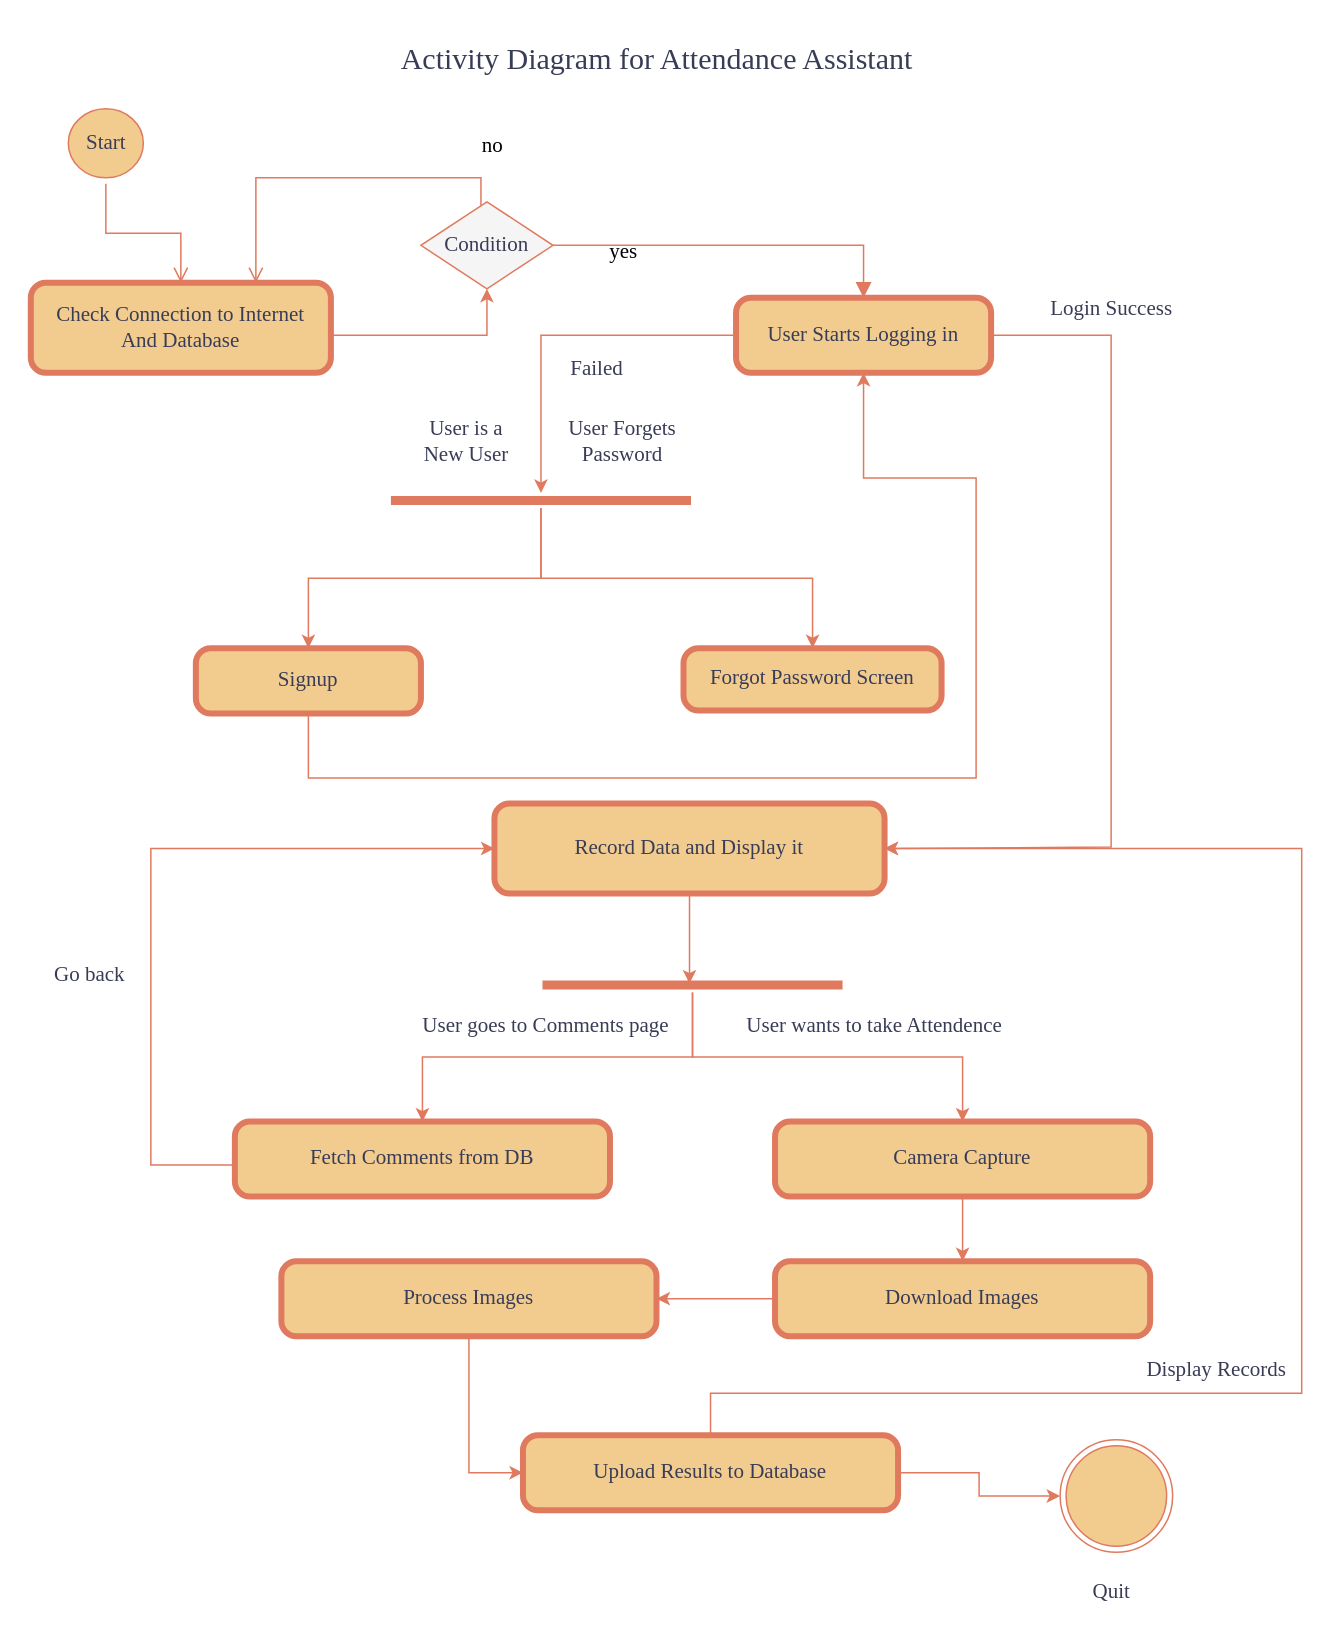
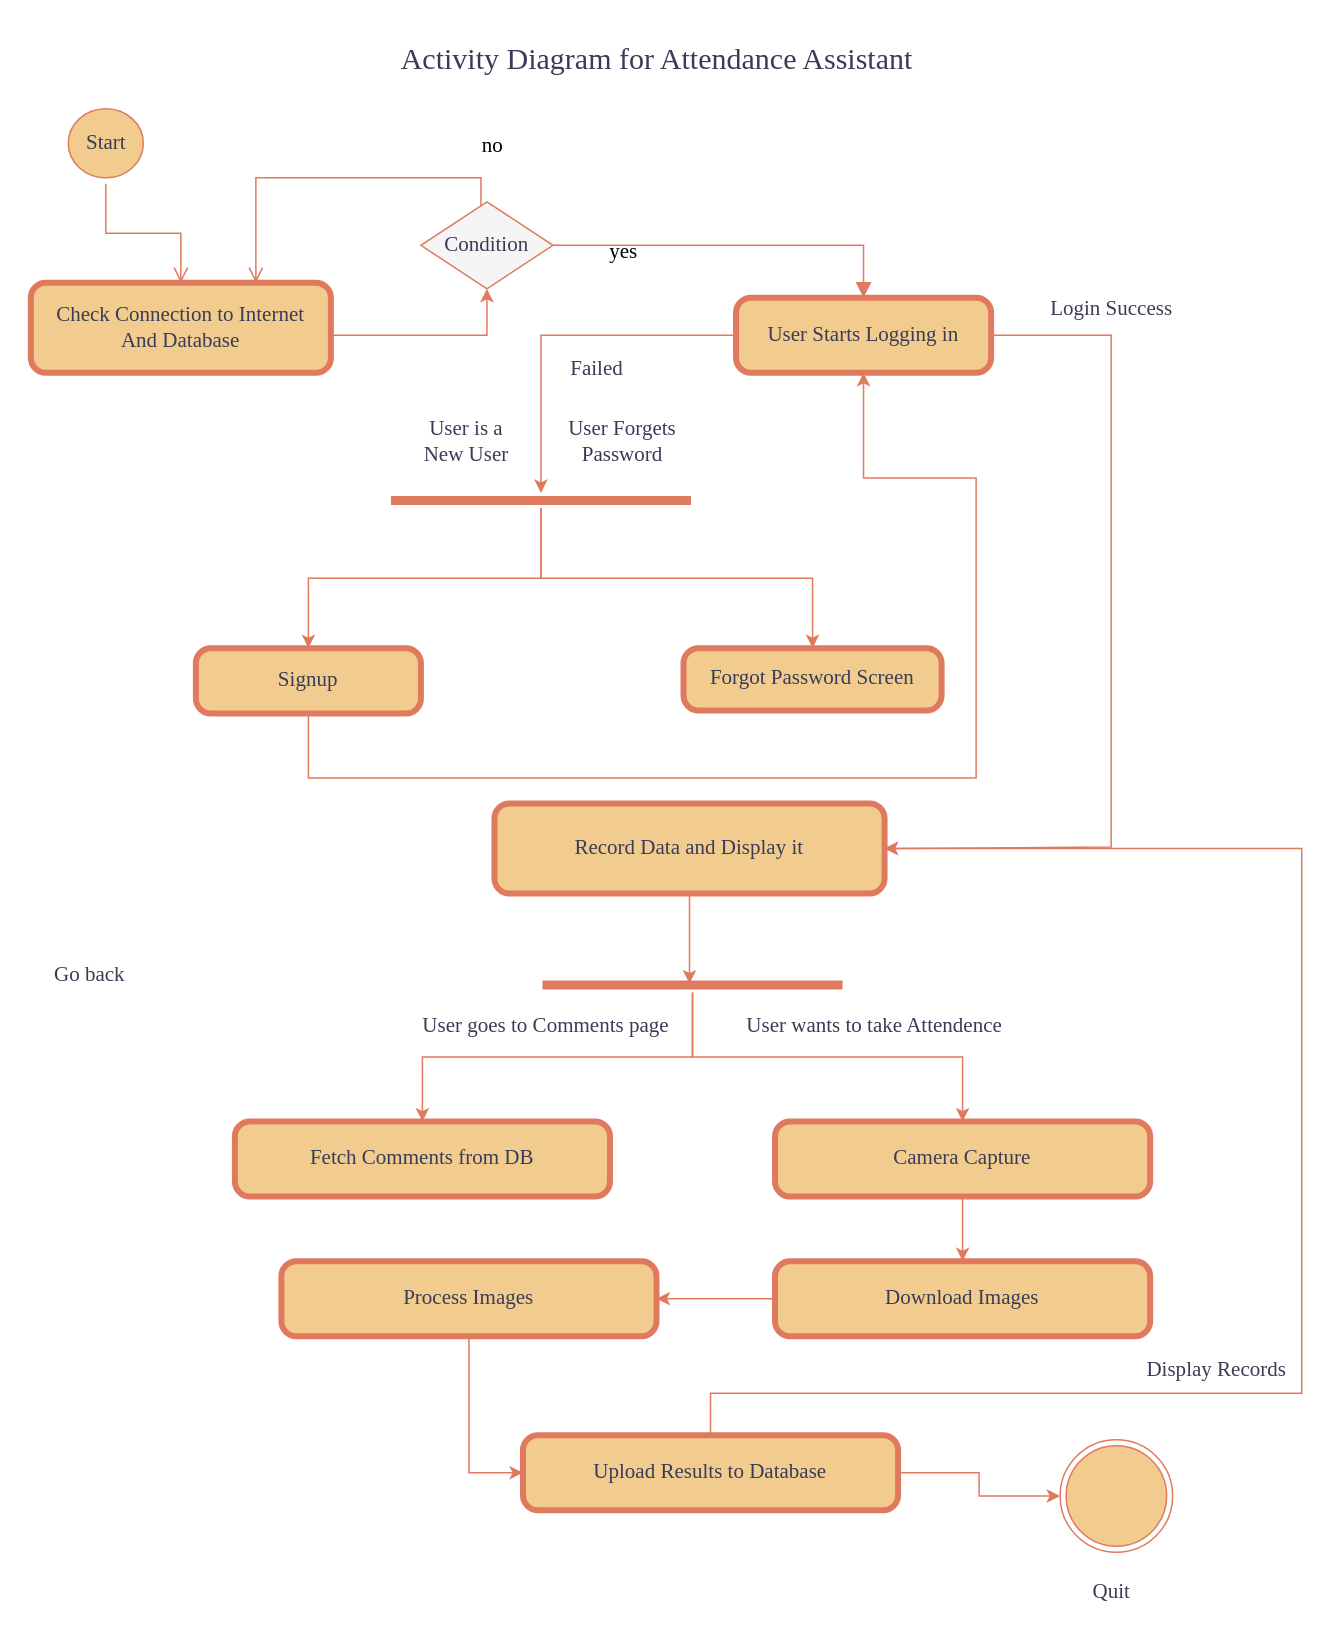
edge "Fetch Comments from DB" -> "Record Data and Display it": removed
